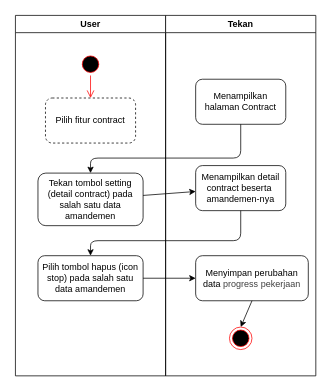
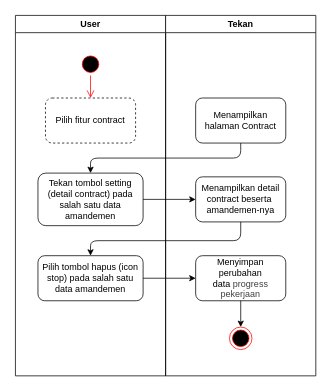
node "Menampilkan halaman Contract": moved (240, 102) -> (240, 120)
node "Menampilkan detail contract beserta amandemen-nya": moved (240, 188) -> (240, 199)
node "Menyimpan perubahan data progress pekerjaan": size 113x45 -> 90x45
